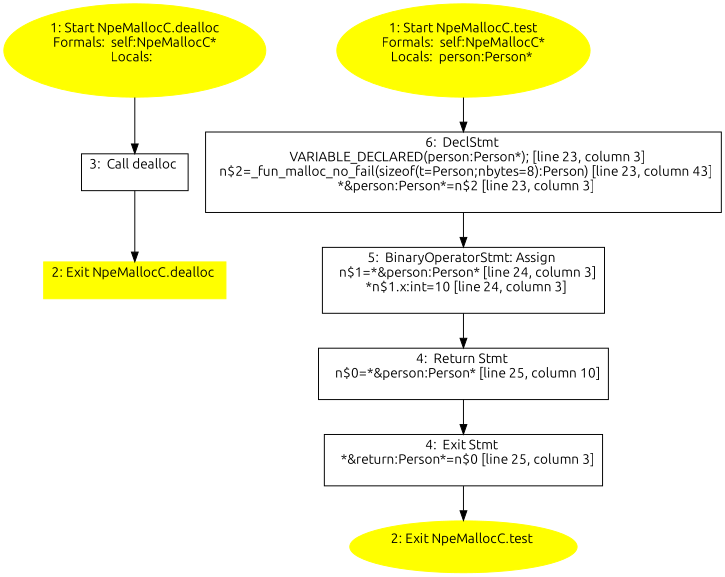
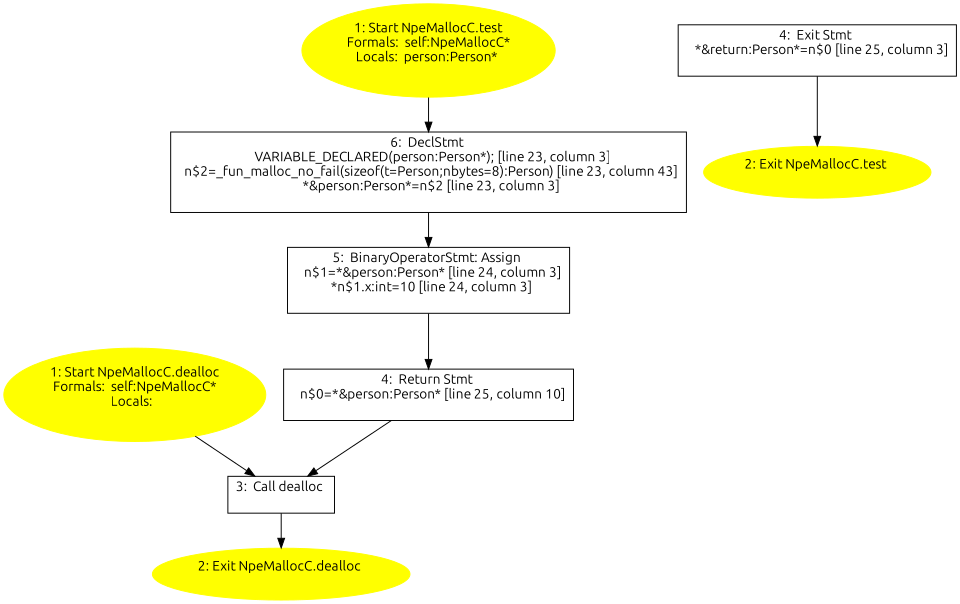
node "2: Exit NpeMallocC.dealloc": shape box -> ellipse
edge "4:  Return Stmt n$0=*&person:Person* [line 25, column 10]" -> "4:  Exit Stmt *&return:Person*=n$0 [line 25, column 3]": now "4:  Return Stmt n$0=*&person:Person* [line 25, column 10]" -> "3:  Call dealloc"
